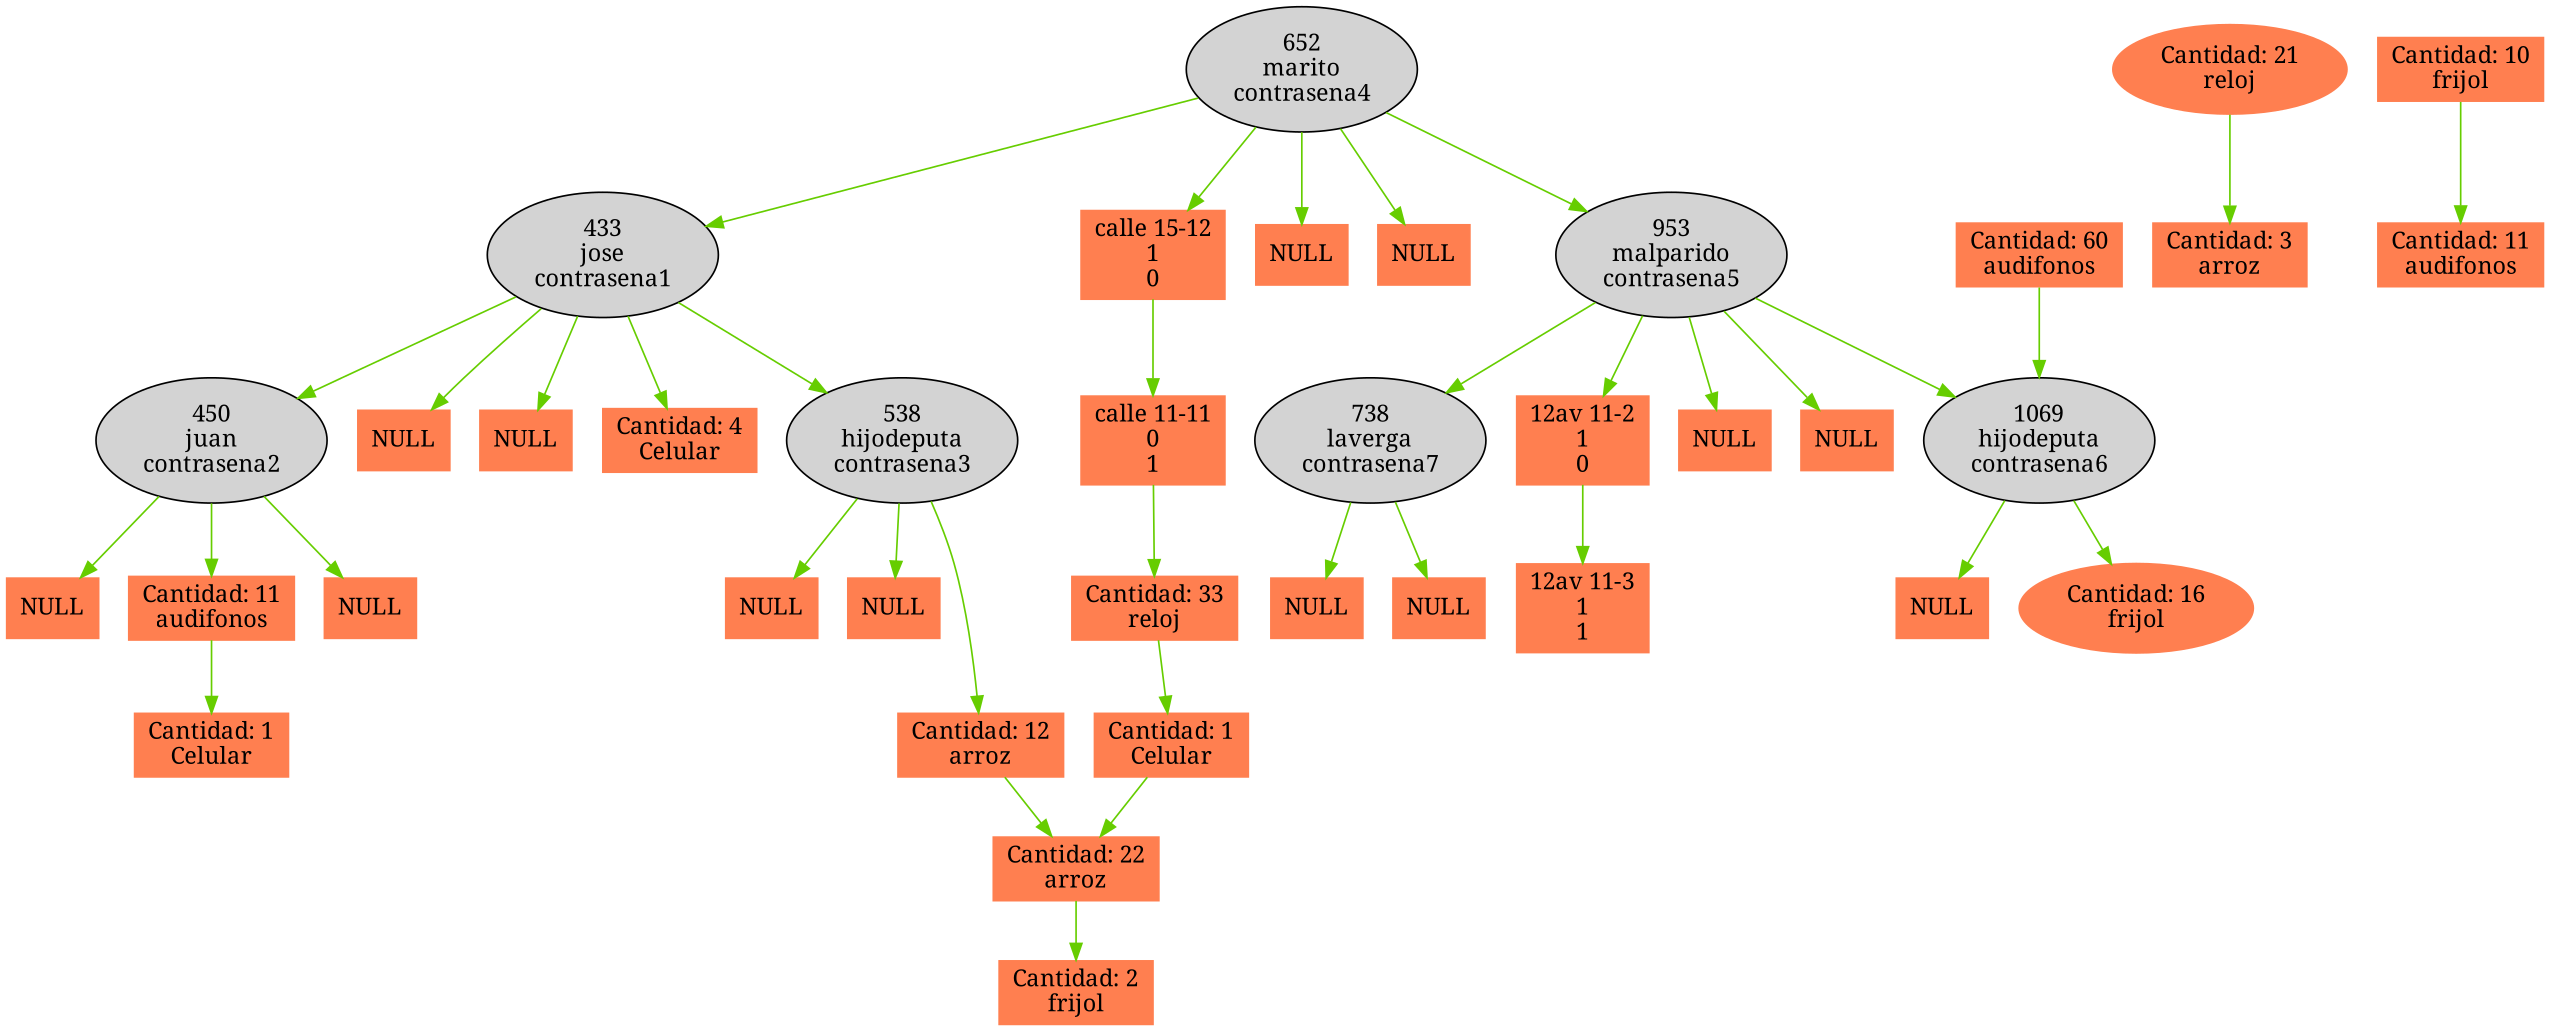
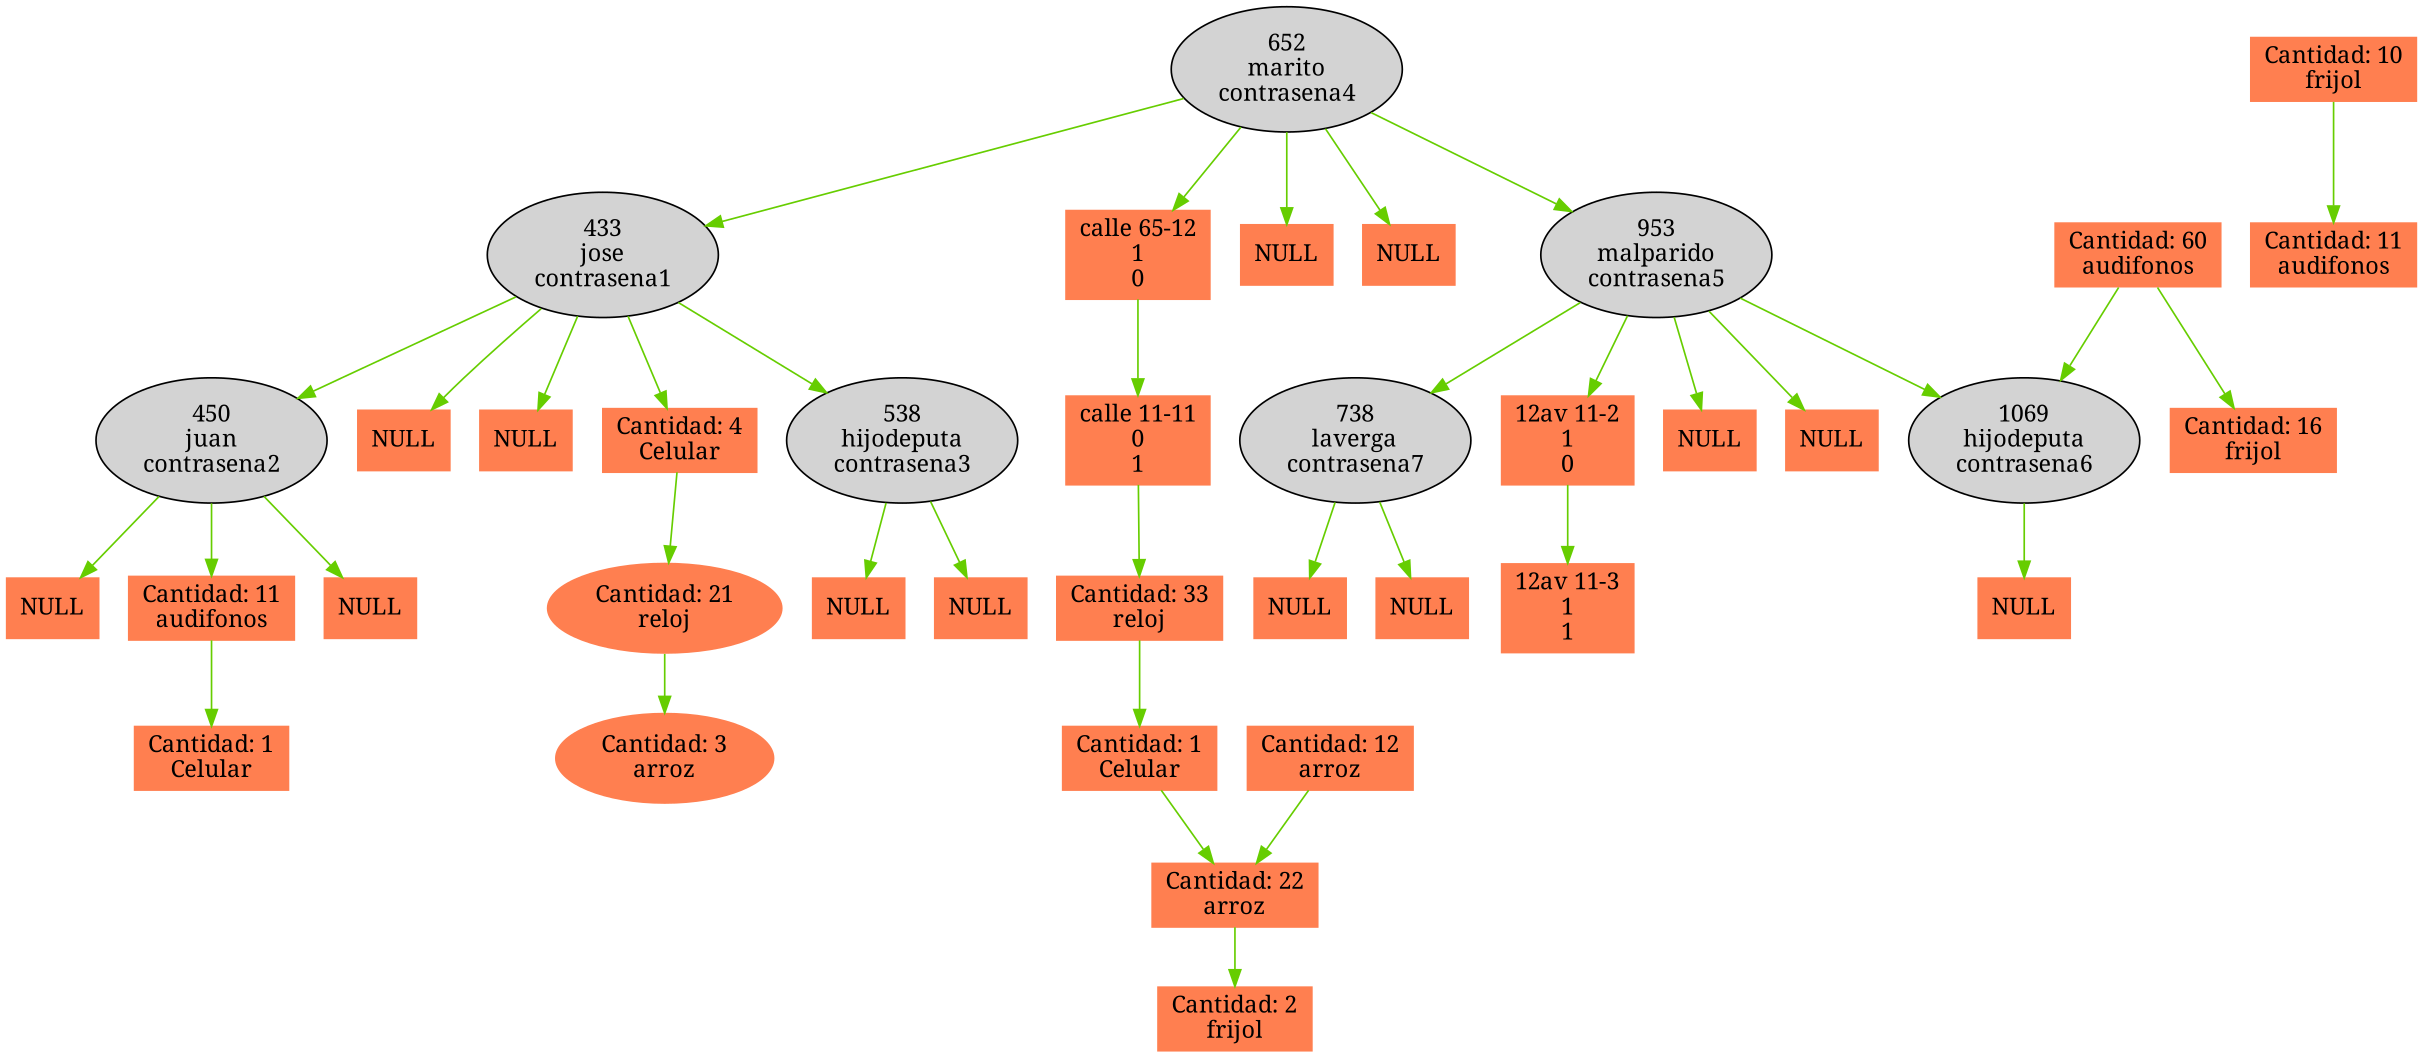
node "calle 15-12 1 0": label "calle 15-12 1 0" -> "calle 65-12 1 0"
node "Cantidad: 3 arroz": shape box -> ellipse
edge "Cantidad: 4 Celular" -> "Cantidad: 21 reloj": added
edge "1069 hijodeputa contrasena6" -> "Cantidad: 16 frijol": now "Cantidad: 60 audifonos" -> "Cantidad: 16 frijol"
edge "538 hijodeputa contrasena3" -> "Cantidad: 12 arroz": removed
node "Cantidad: 16 frijol": shape ellipse -> box
